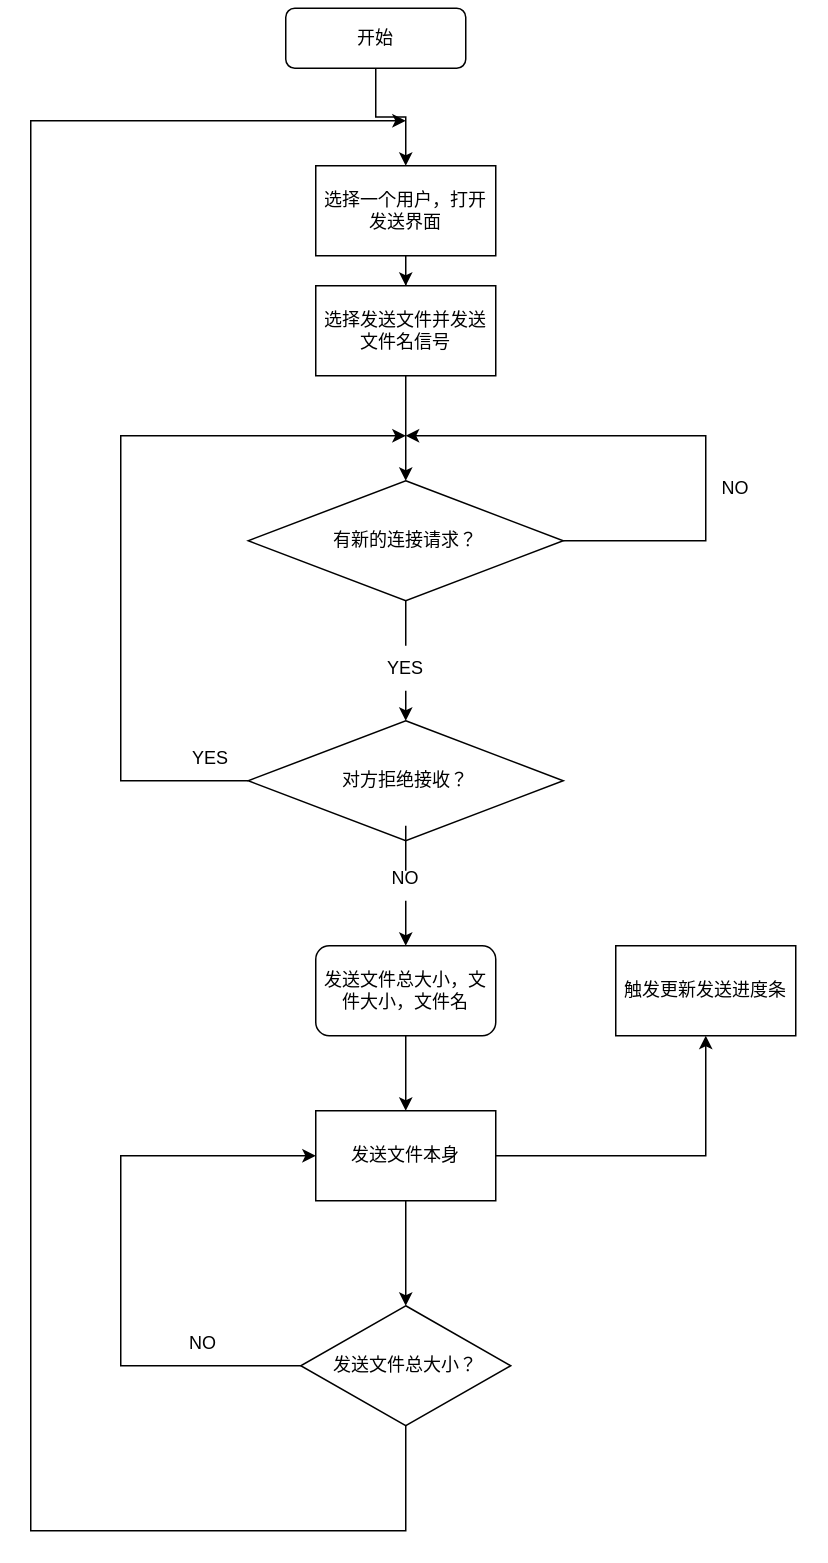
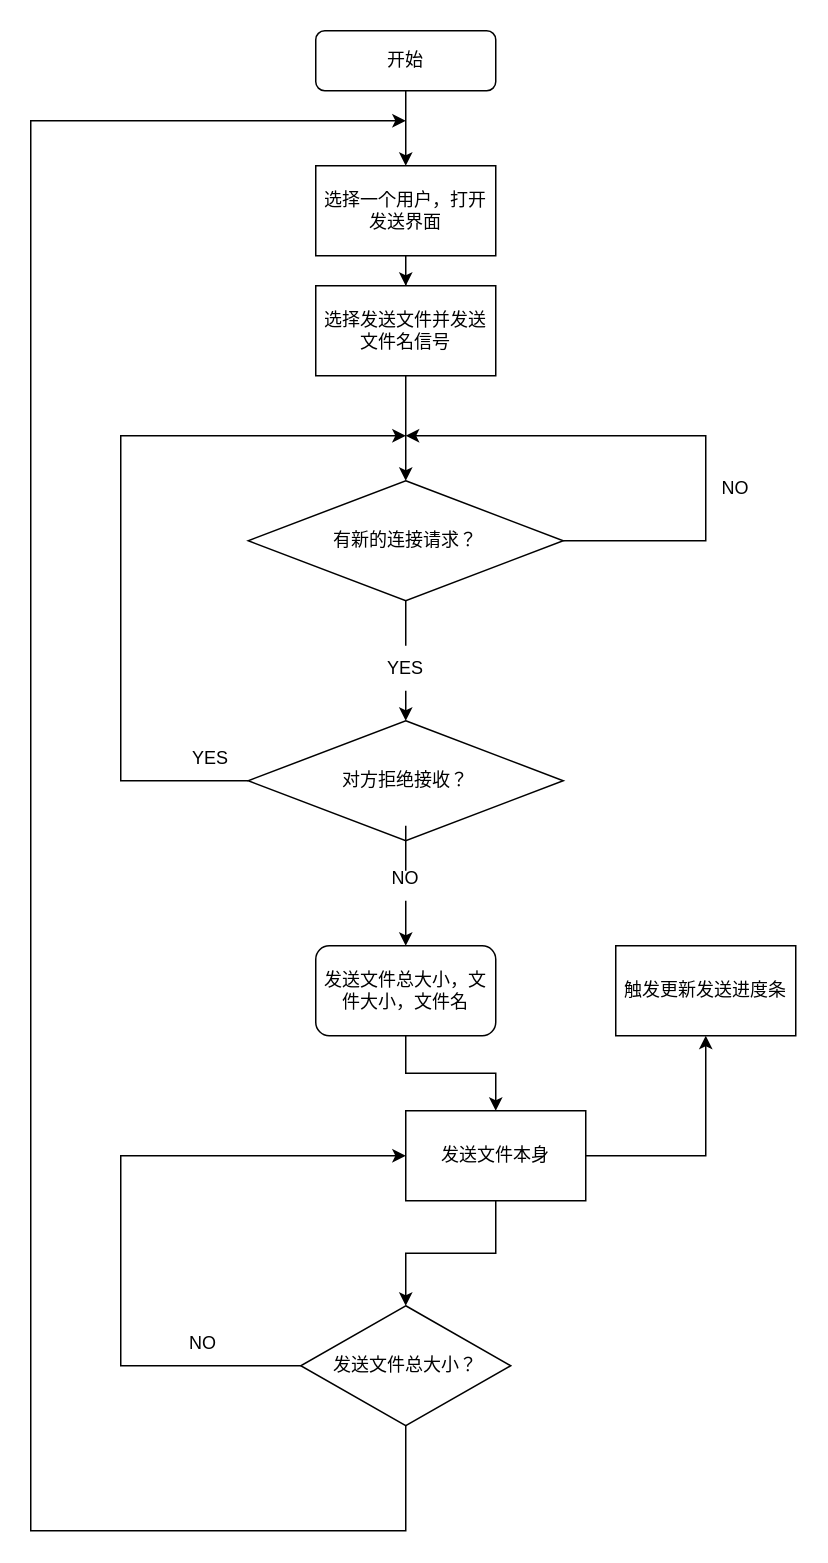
node "开始": moved (376, 38) -> (406, 61)
node "发送文件本身": moved (406, 1156) -> (496, 1156)
